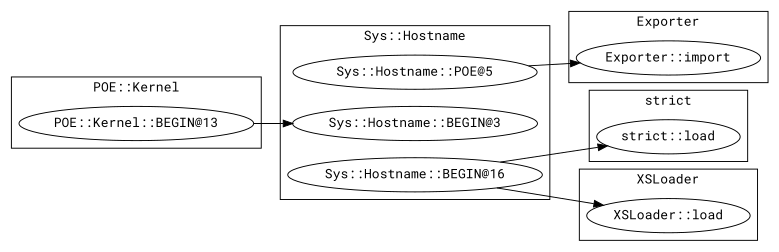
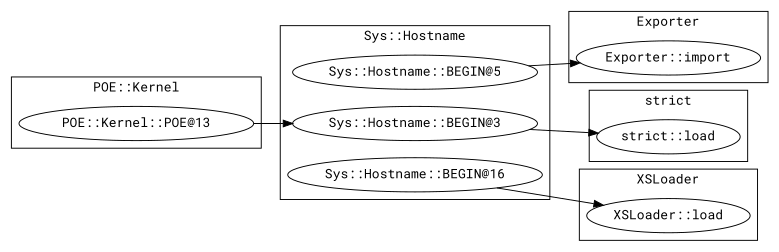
node "Sys::Hostname::POE@5": label "Sys::Hostname::POE@5" -> "Sys::Hostname::BEGIN@5"
node "POE::Kernel::BEGIN@13": label "POE::Kernel::BEGIN@13" -> "POE::Kernel::POE@13"
edge "Sys::Hostname::BEGIN@16" -> "strict::load": now "Sys::Hostname::BEGIN@3" -> "strict::load"
